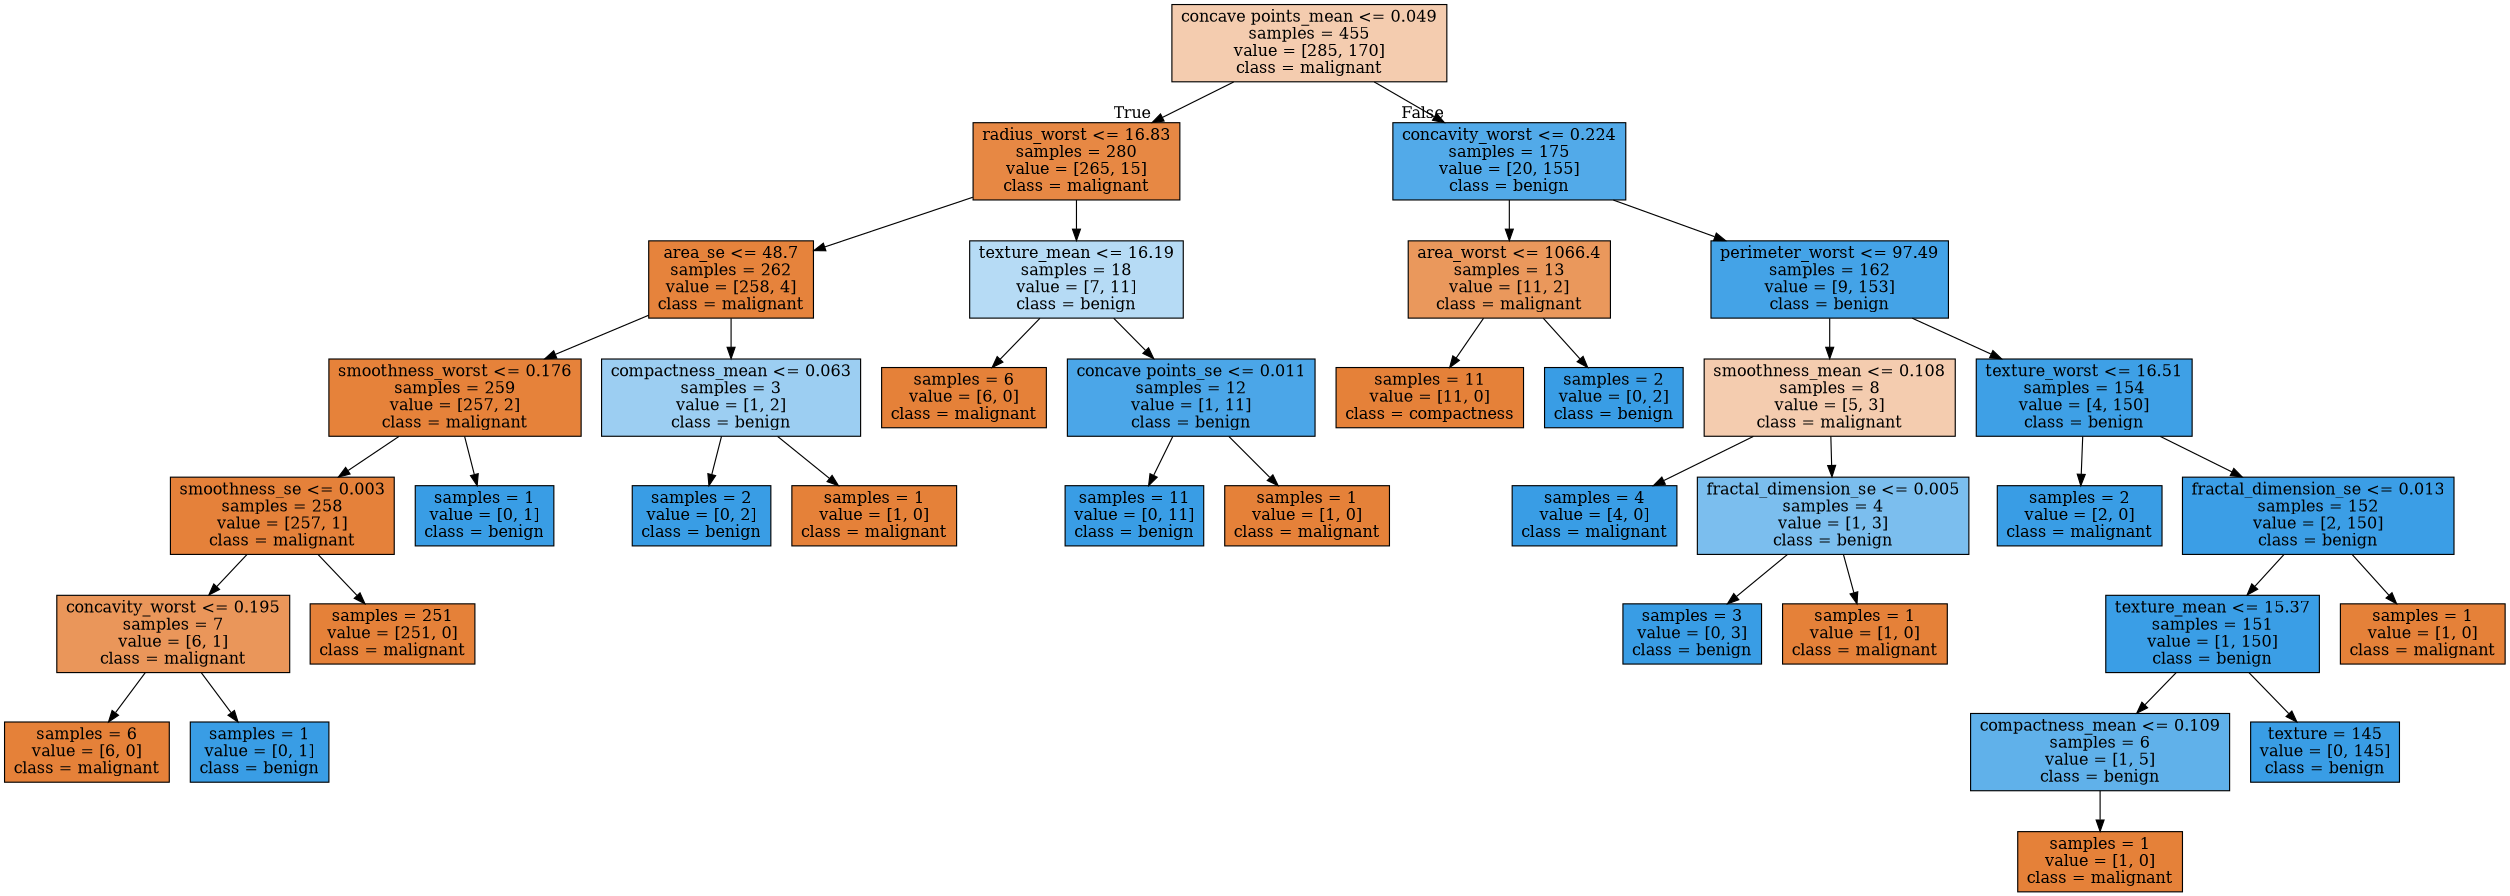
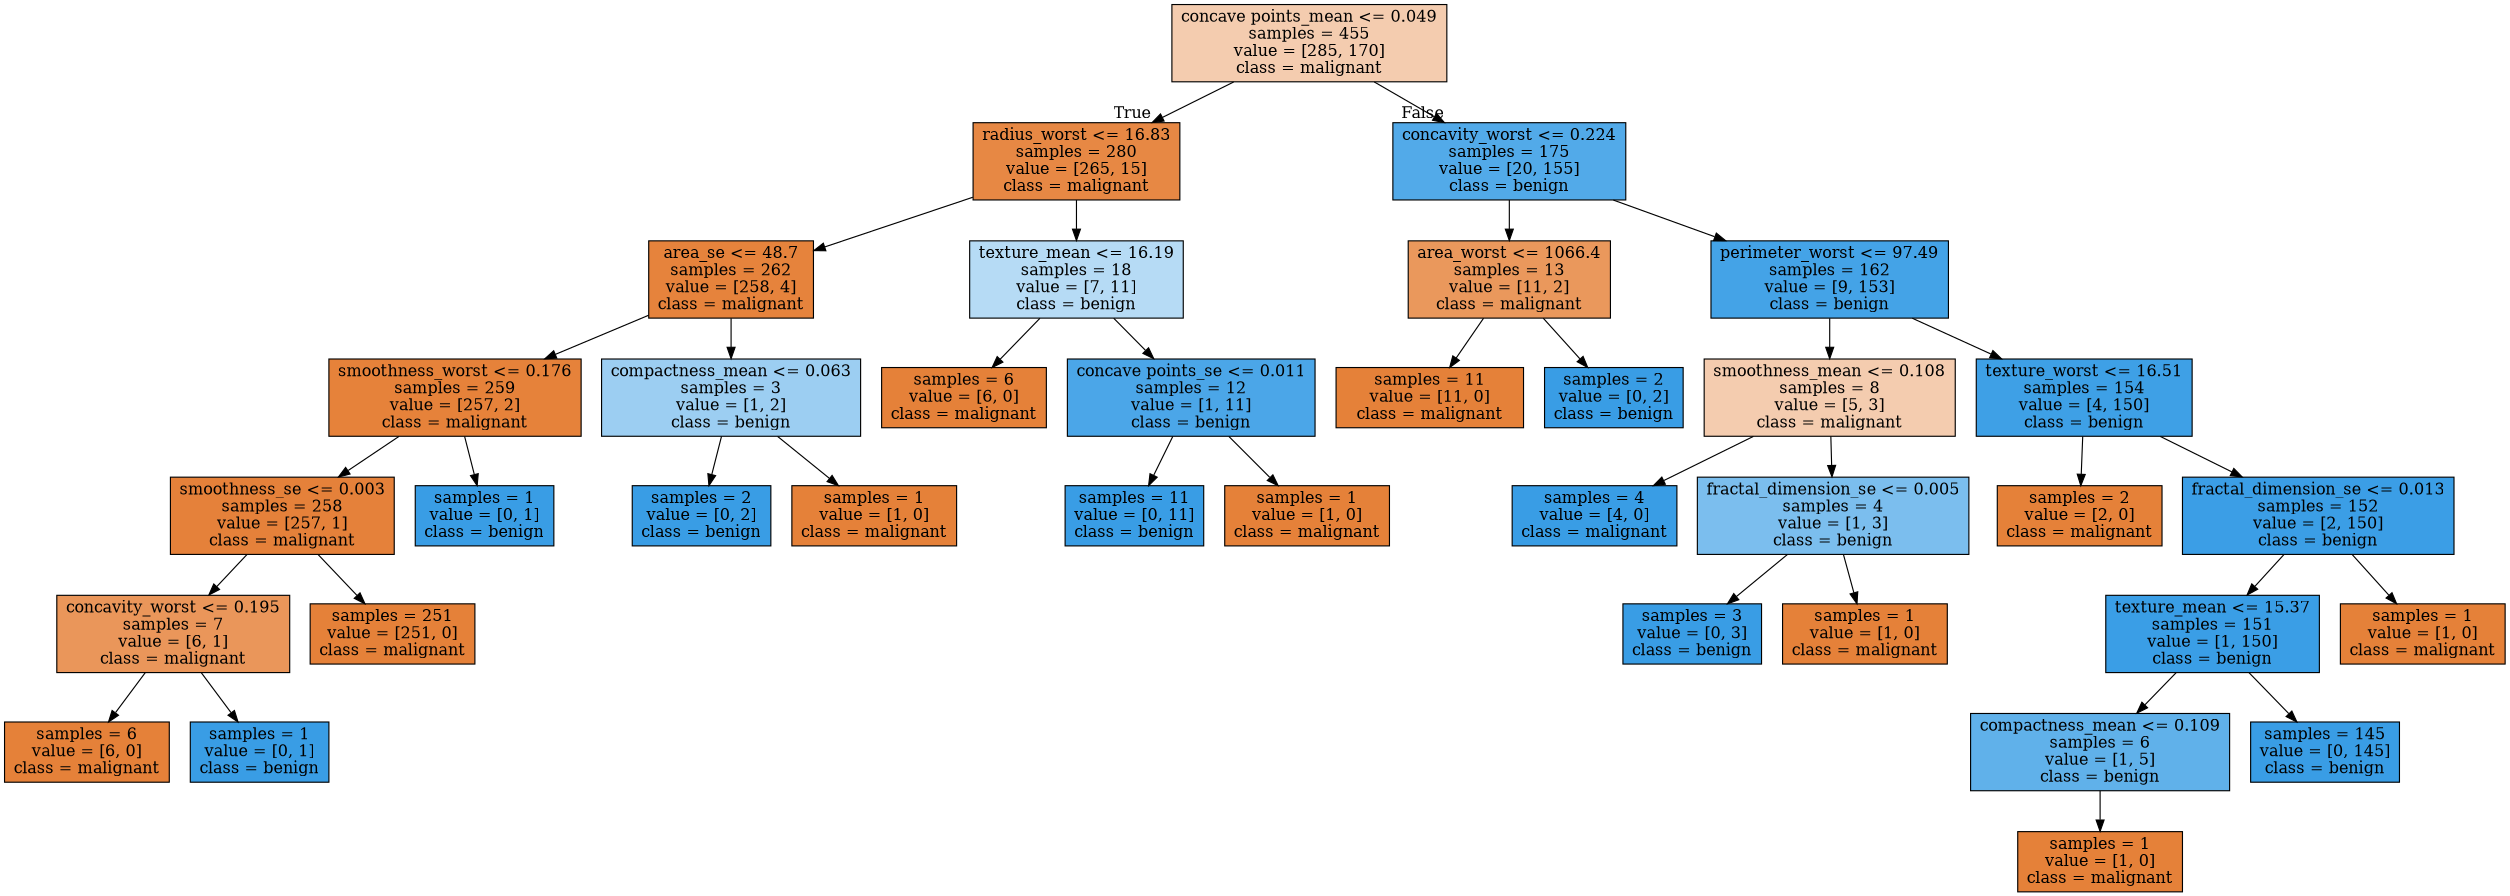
node "samples = 11 value = [11, 0] class = compactness": label "samples = 11 value = [11, 0] class = compactness" -> "samples = 11 value = [11, 0] class = malignant"
node "samples = 2 value = [2, 0] class = malignant": fillcolor #399de5ff -> #e58139ff
node "texture = 145 value = [0, 145] class = benign": label "texture = 145 value = [0, 145] class = benign" -> "samples = 145 value = [0, 145] class = benign"
